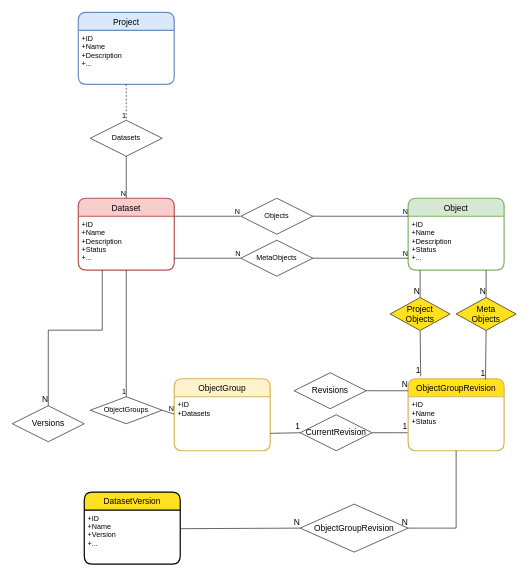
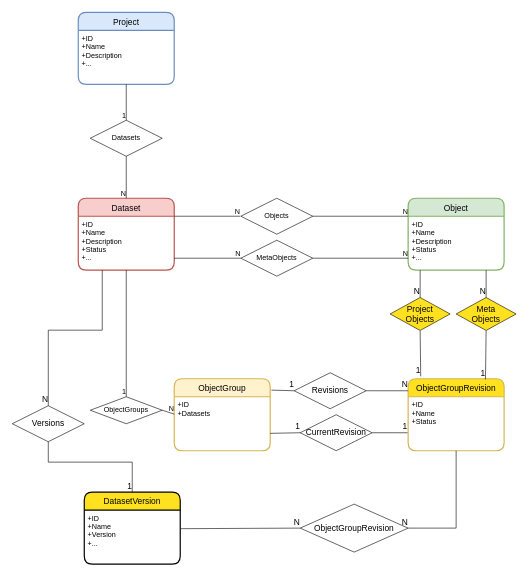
edge "+ID +Name +Description +..." -- "Datasets": style dashed -> solid
edge "Revisions" -- "ObjectGroup": added, label "1"
edge "Versions" -- "DatasetVersion": added, label "1"
